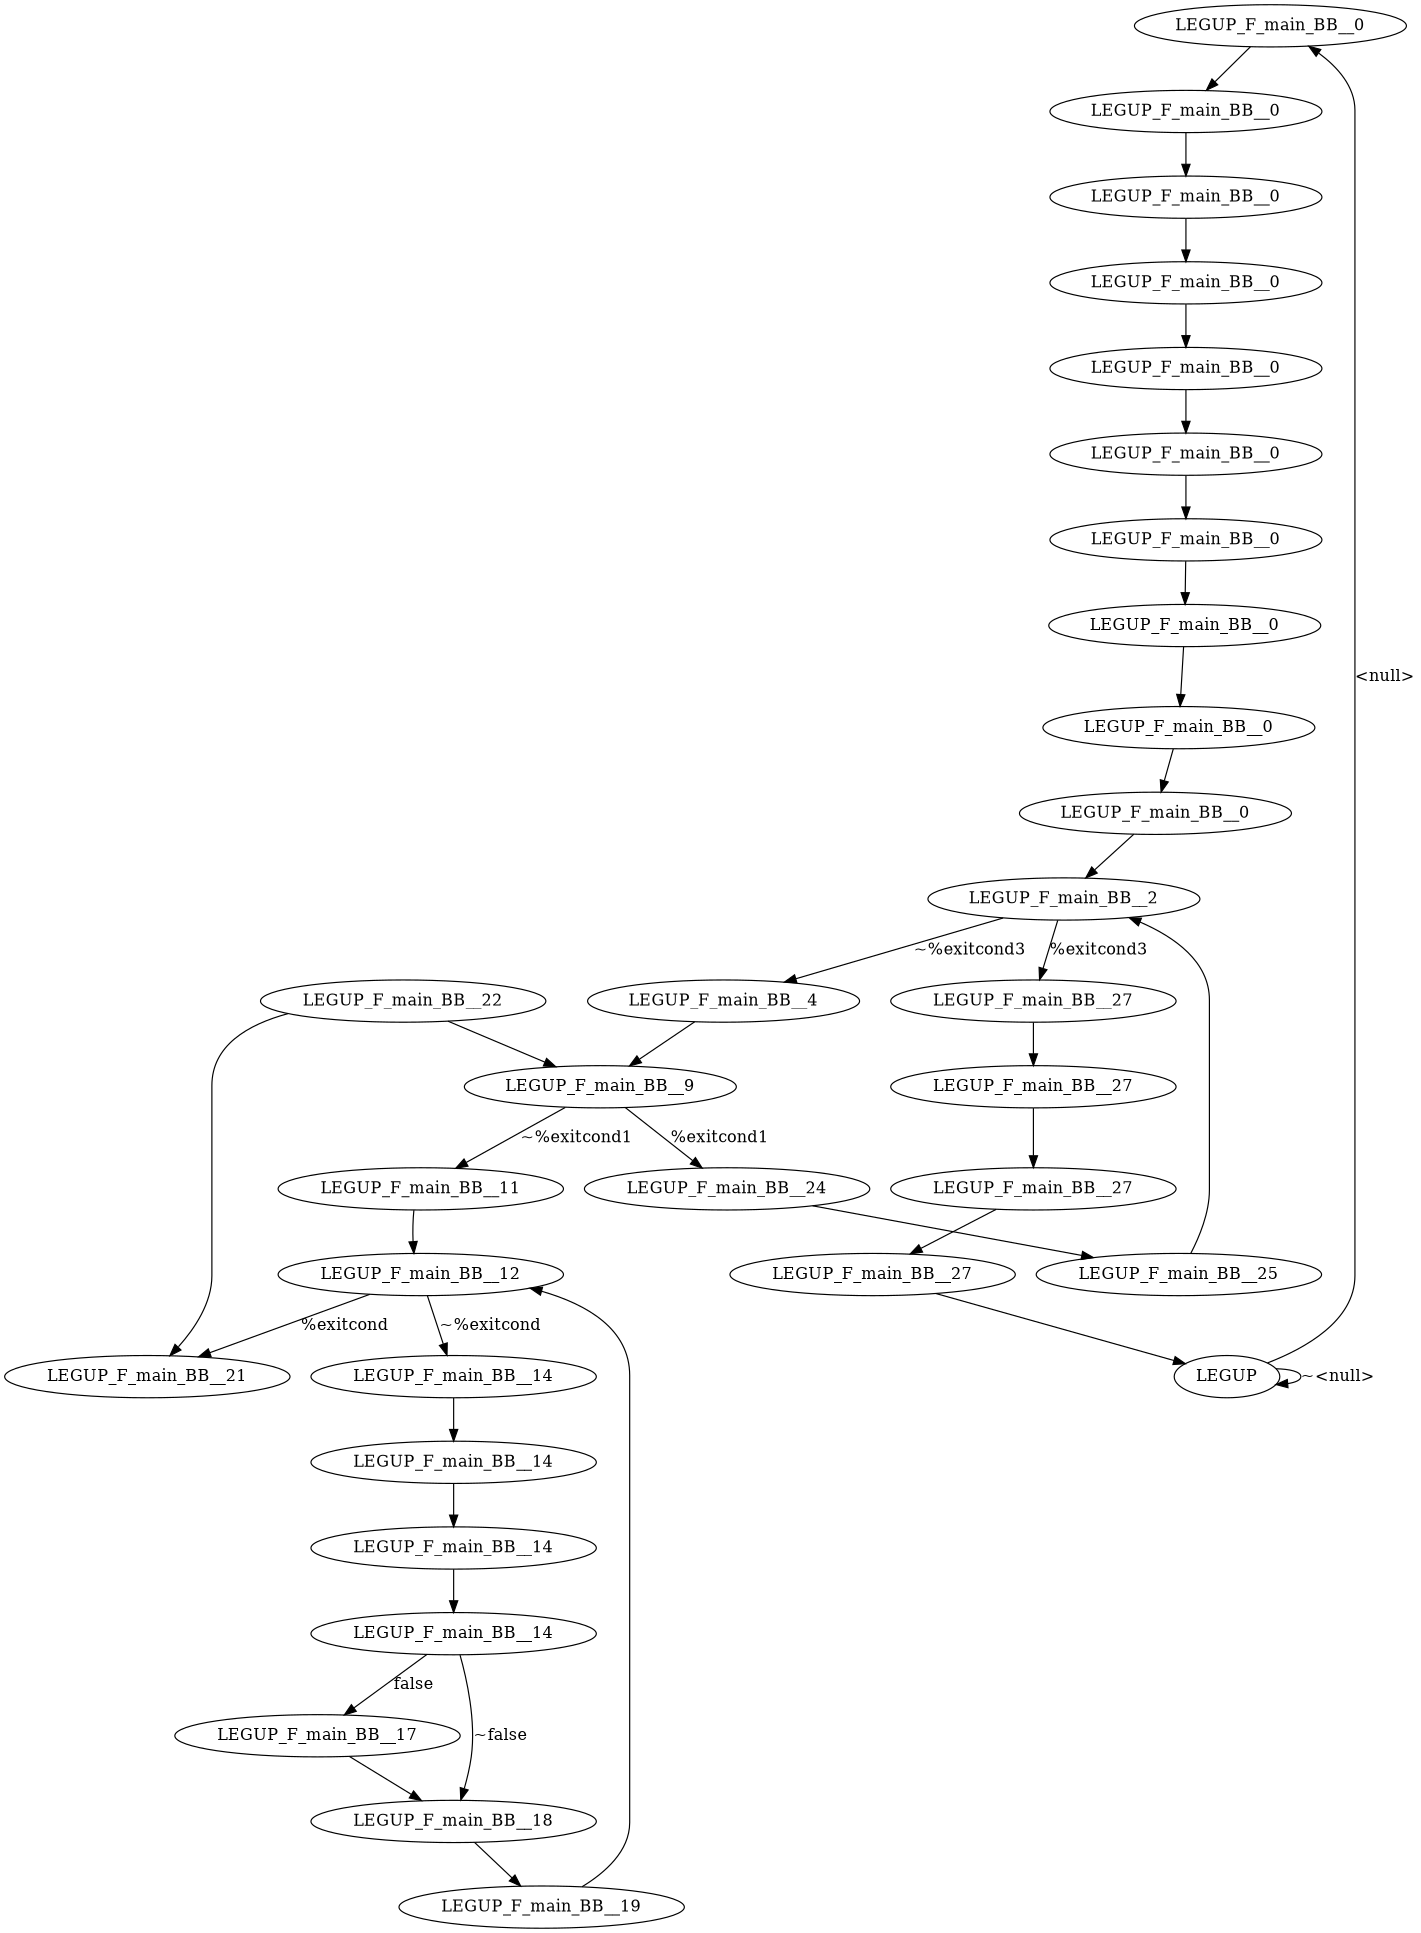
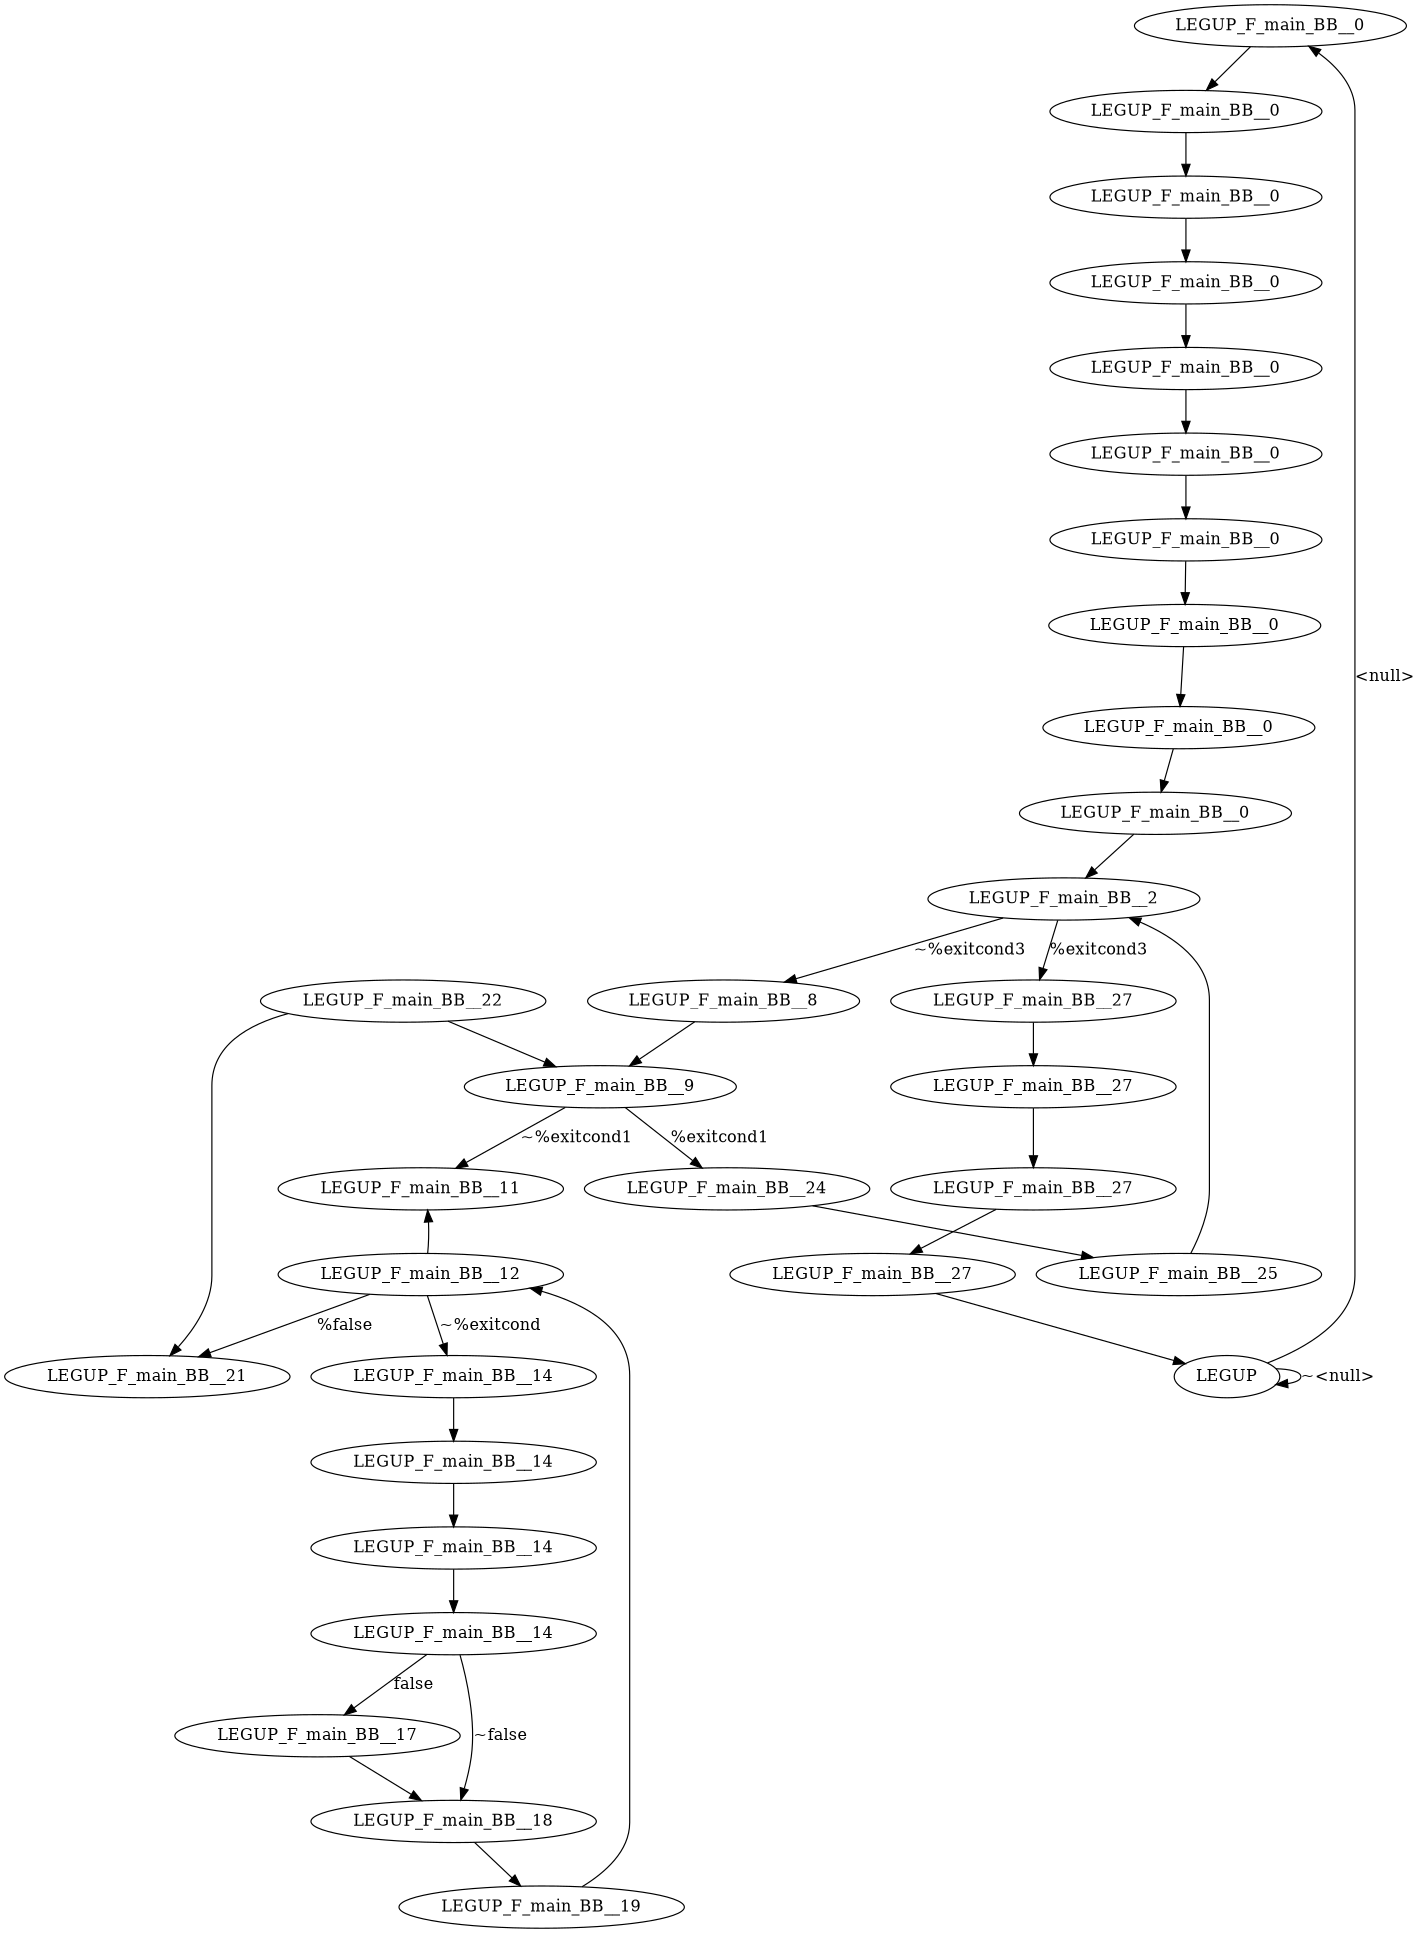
node "LEGUP_F_main_BB__4": label "LEGUP_F_main_BB__4" -> "LEGUP_F_main_BB__8"
edge "LEGUP_F_main_BB__11" -> "LEGUP_F_main_BB__12": reversed
edge "LEGUP_F_main_BB__12" -> "LEGUP_F_main_BB__21": label "%exitcond" -> "%false"
